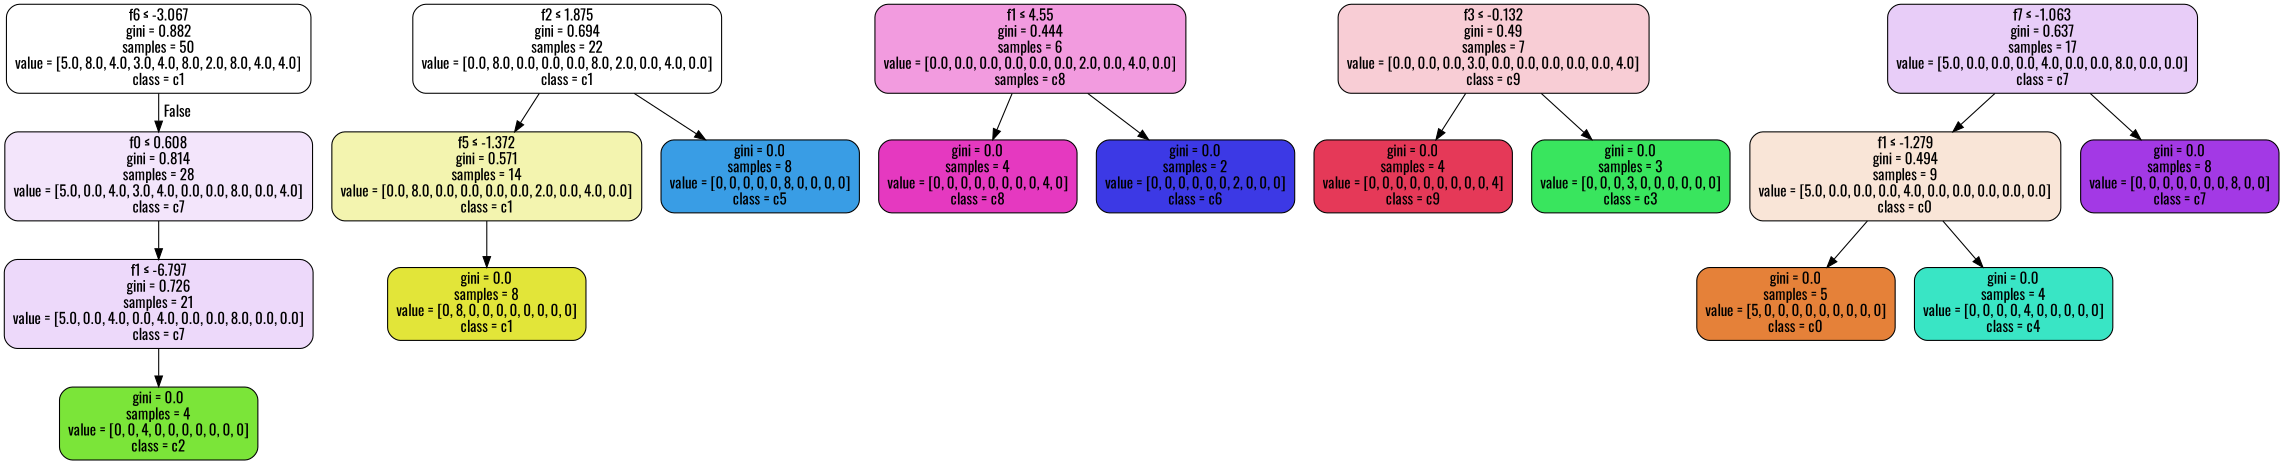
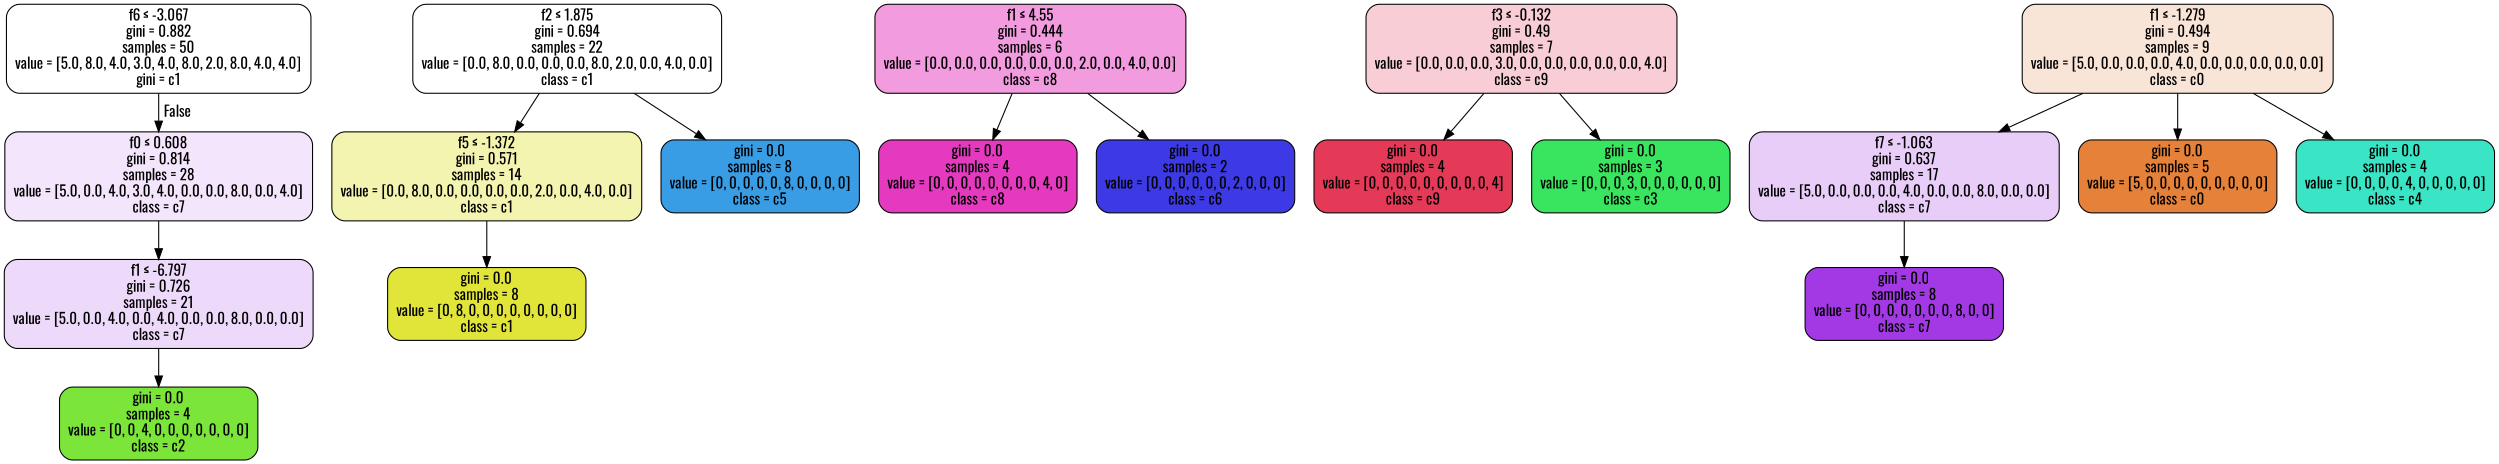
node "f6 ≤ -3.067": text "class = c1" -> "gini = c1"
node "f1 ≤ 4.55": text "samples = c8" -> "class = c8"
edge "f7 ≤ -1.063" -> "f1 ≤ -1.279": reversed
